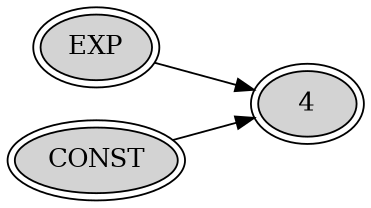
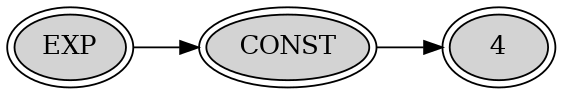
edge "EXP" -> "4": now "EXP" -> "CONST"
